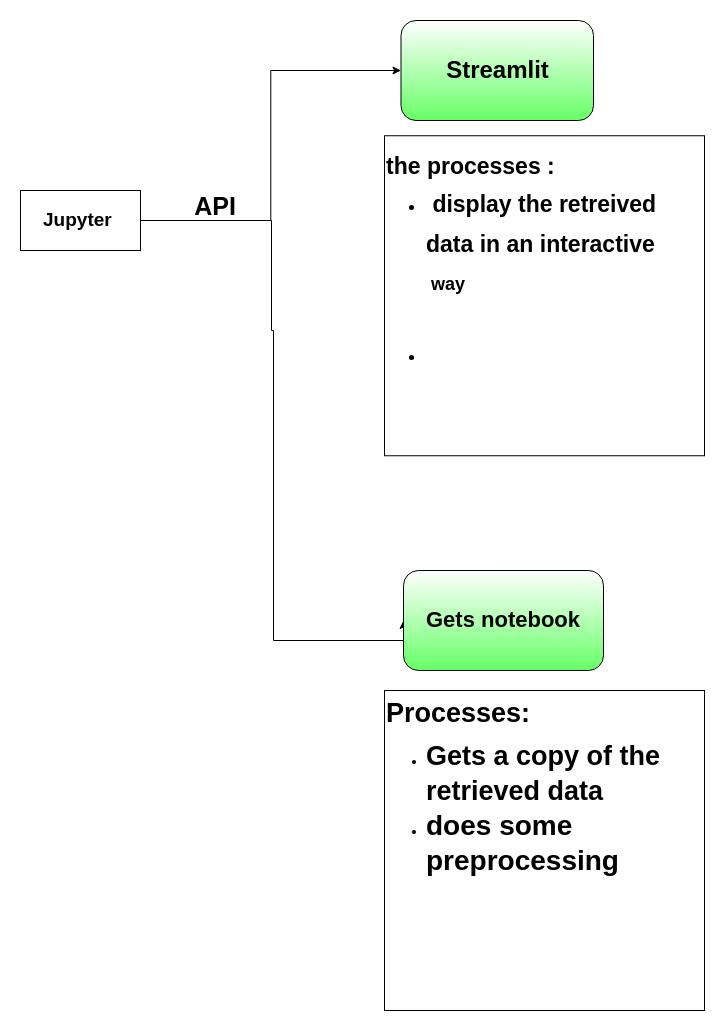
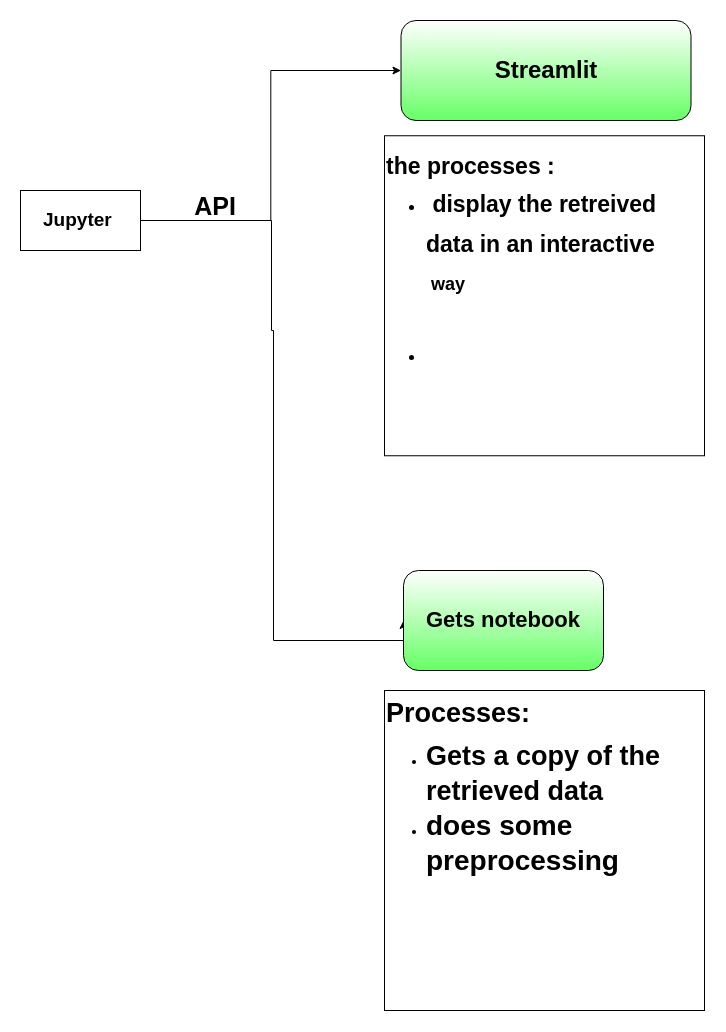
node "Streamlit": size 193x100 -> 290x100
